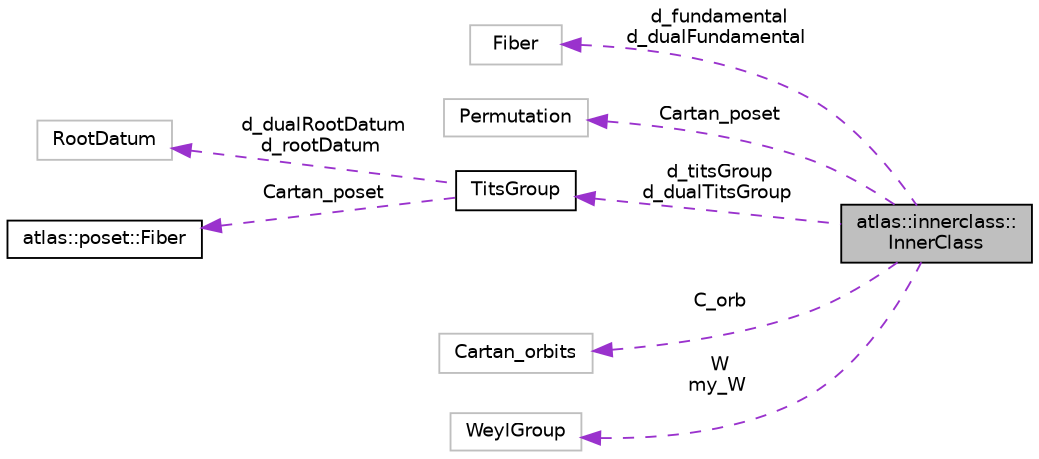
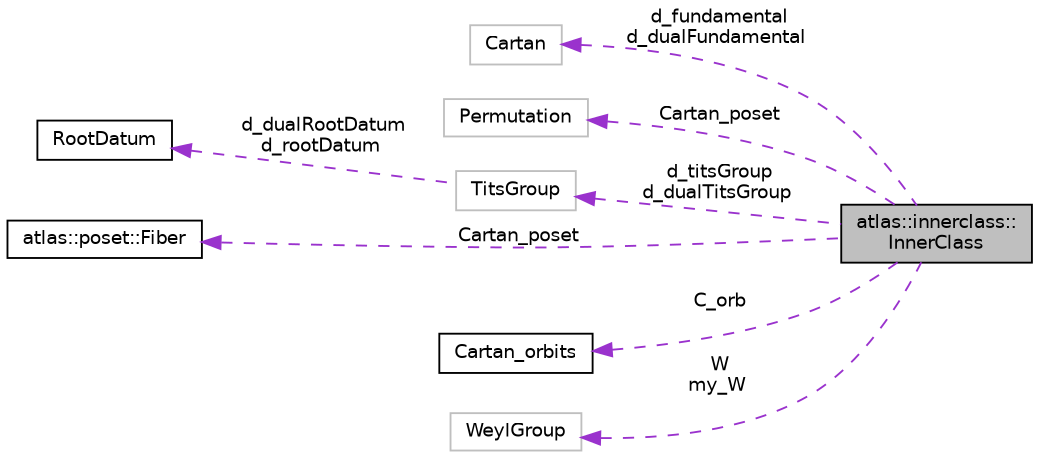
node "Fiber": label "Fiber" -> "Cartan"
node "RootDatum": color grey75 -> black
node "TitsGroup": color black -> grey75
edge "TitsGroup" -> "atlas::poset::Fiber": now "atlas::innerclass:: InnerClass" -> "atlas::poset::Fiber"
node "Cartan_orbits": color grey75 -> black
